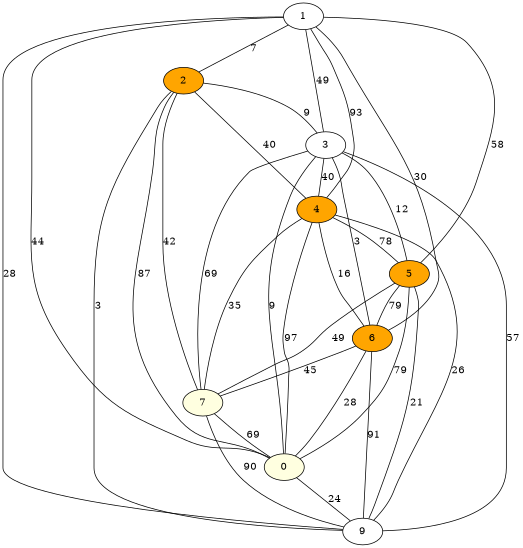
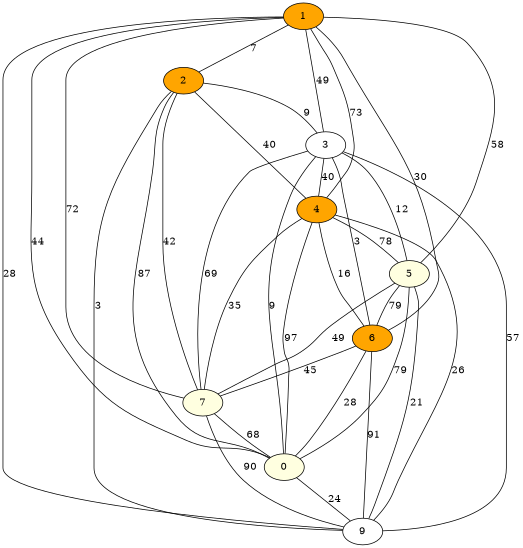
node "1": fillcolor white -> orange
edge "1" -- "4": label "93" -> "73"
edge "1" -- "7": added, label "72"
node "5": fillcolor orange -> lightyellow
edge "7" -- "0": label "69" -> "68"
